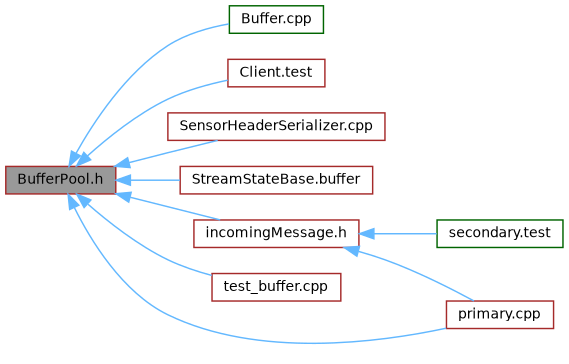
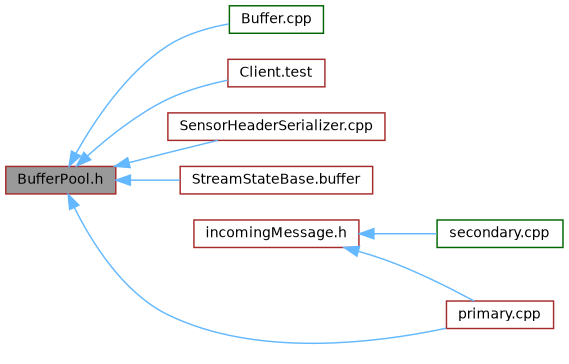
edge "incomingMessage.h" -> "BufferPool.h": removed
node "secondary.test": label "secondary.test" -> "secondary.cpp"
node "test_buffer.cpp": removed
